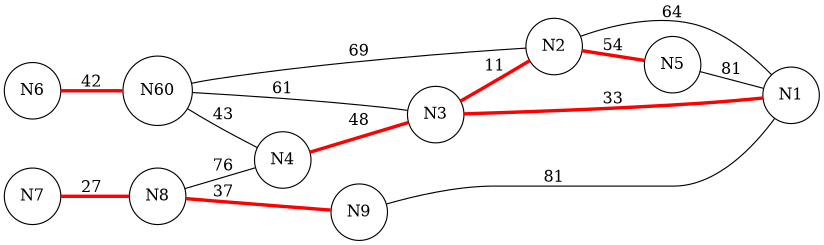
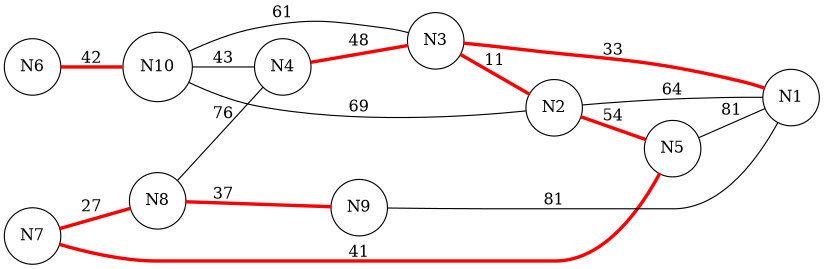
node "N60": label "N60" -> "N10"
edge "N5" -- "N7": added, label "41"
